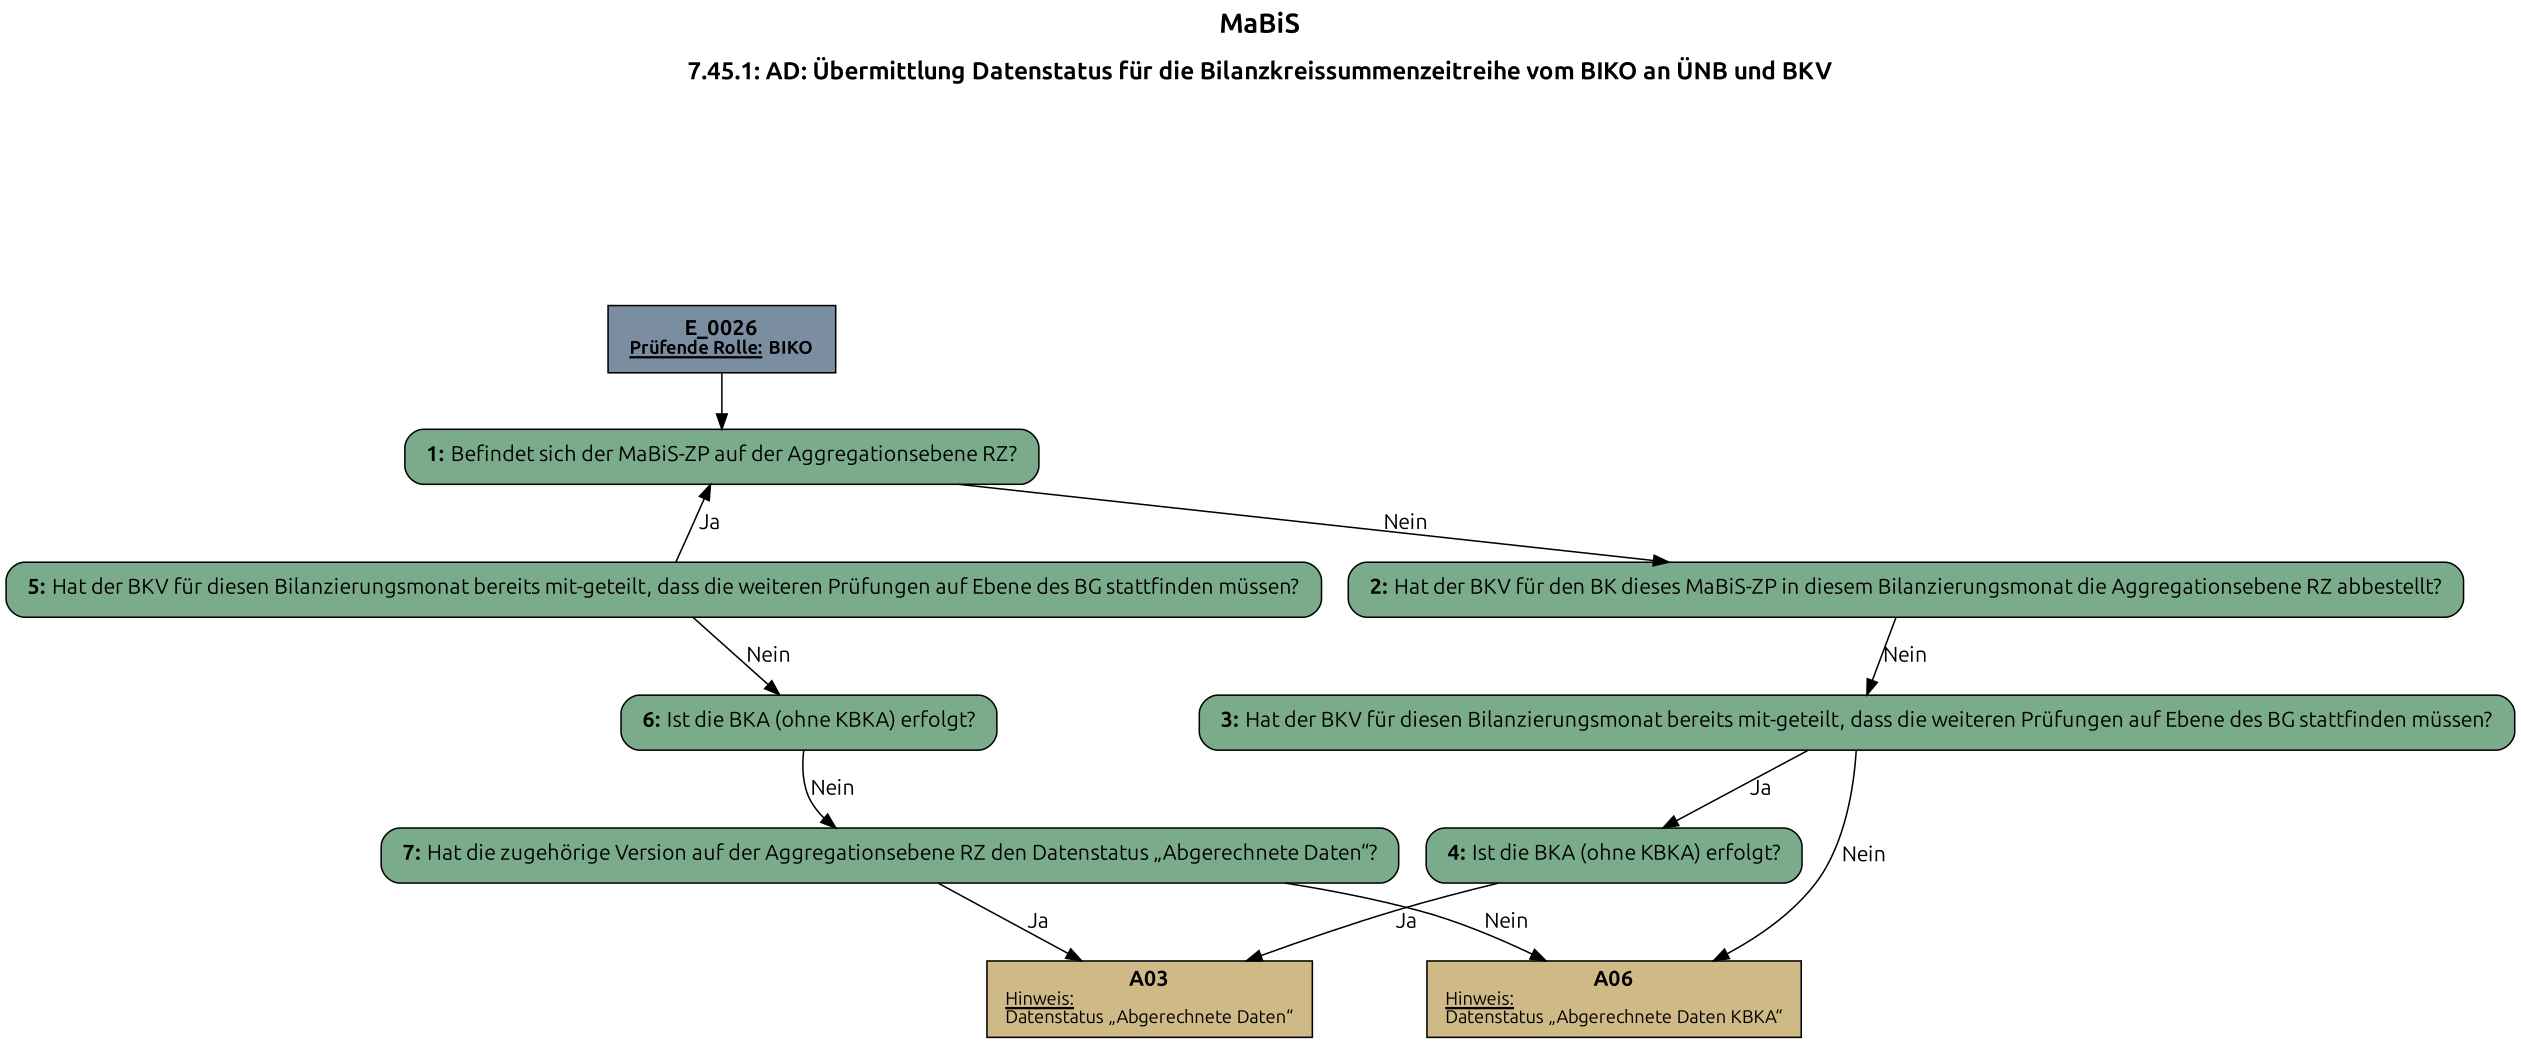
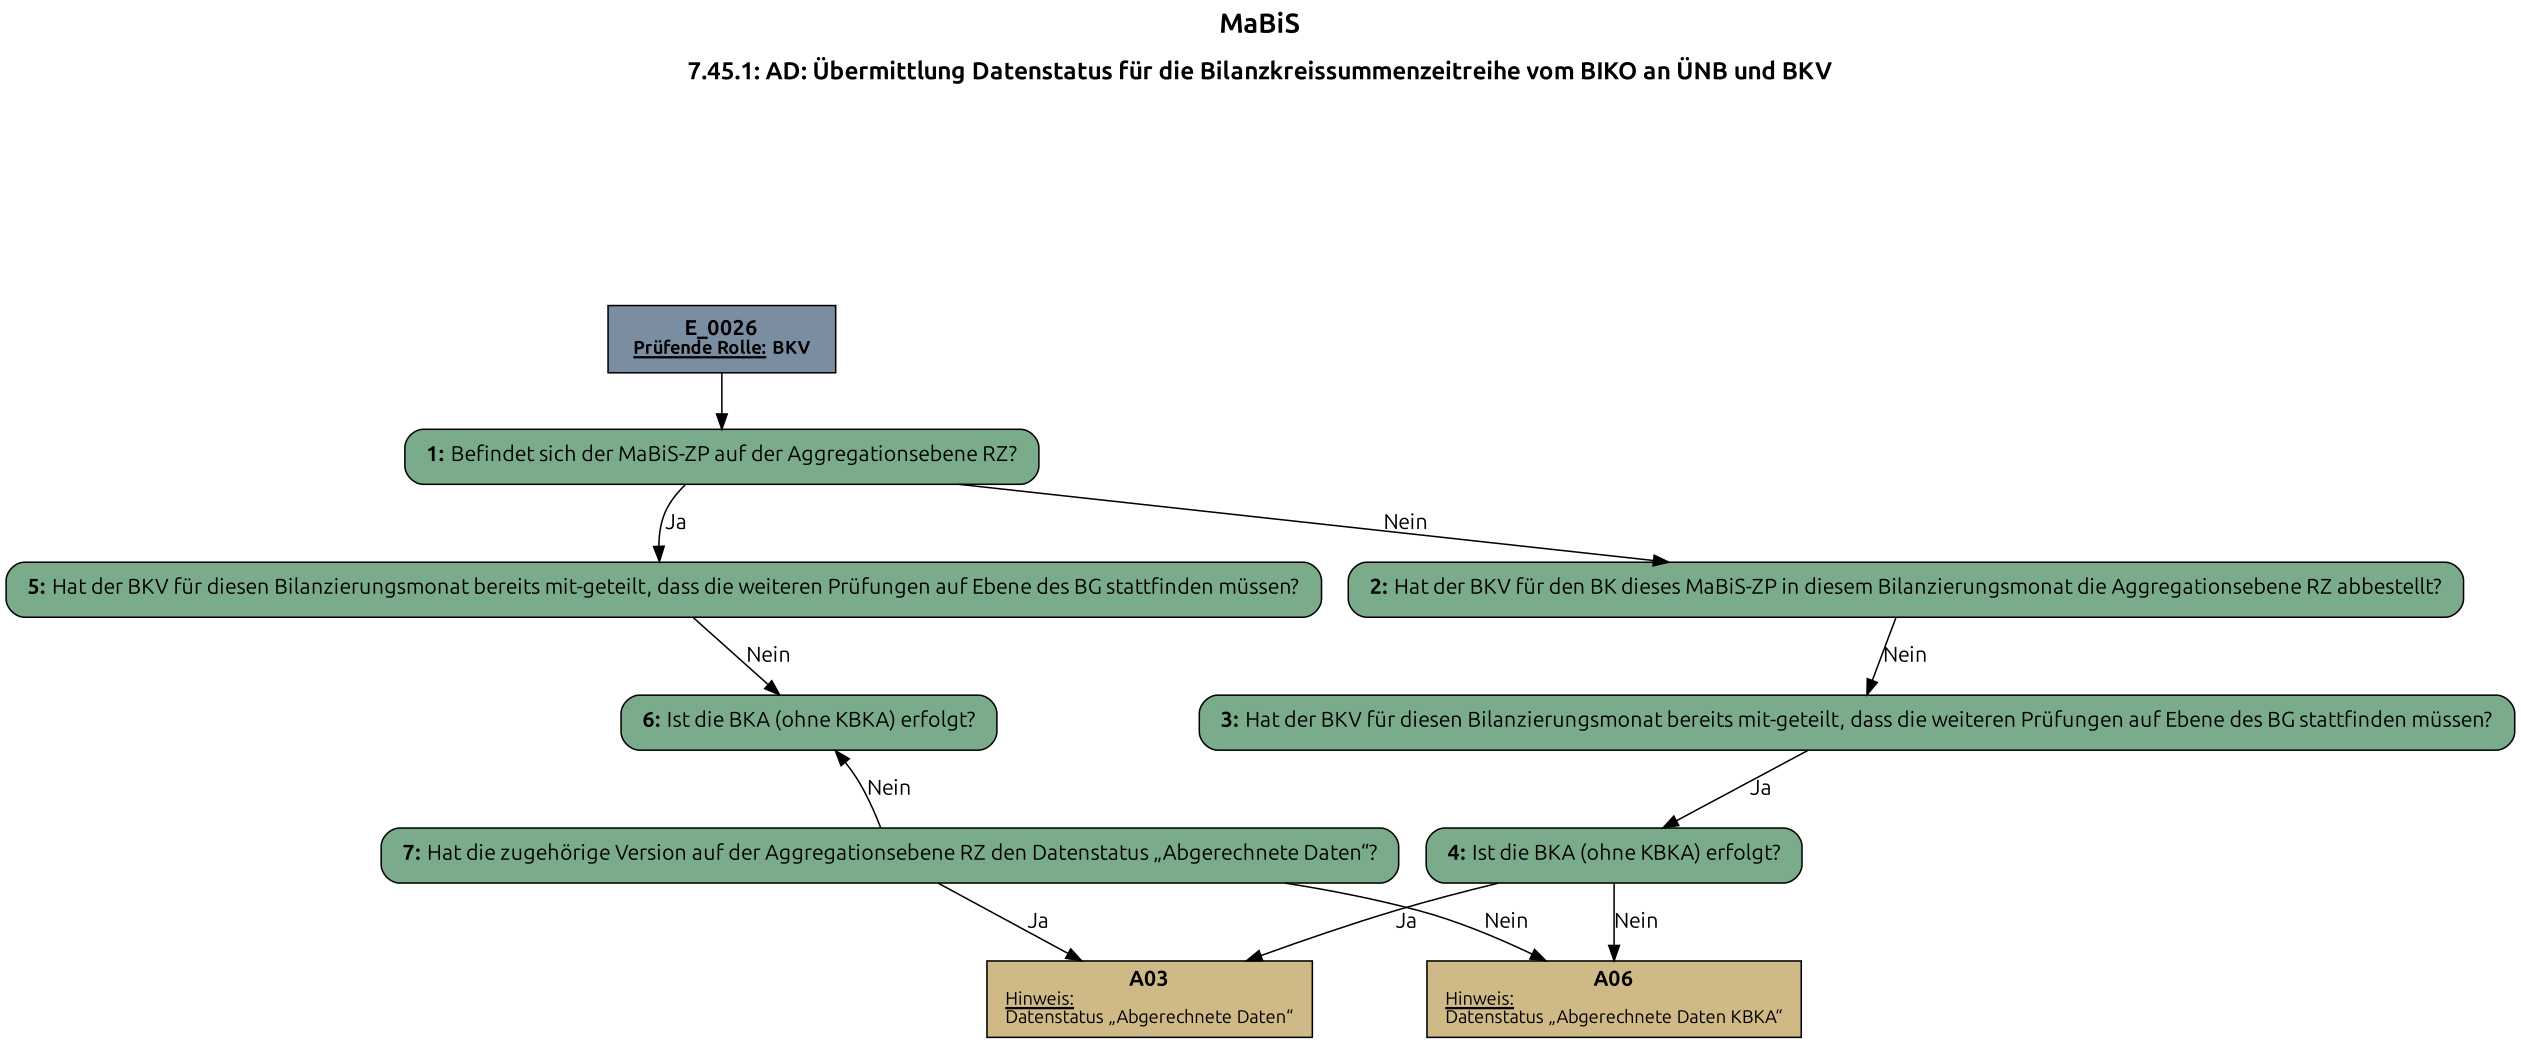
node "E_0026": text "BIKO" -> "BKV"
edge "5:" -> "1:": reversed
edge "6:" -> "7:": reversed
edge "3:" -> "A06": now "4:" -> "A06"
